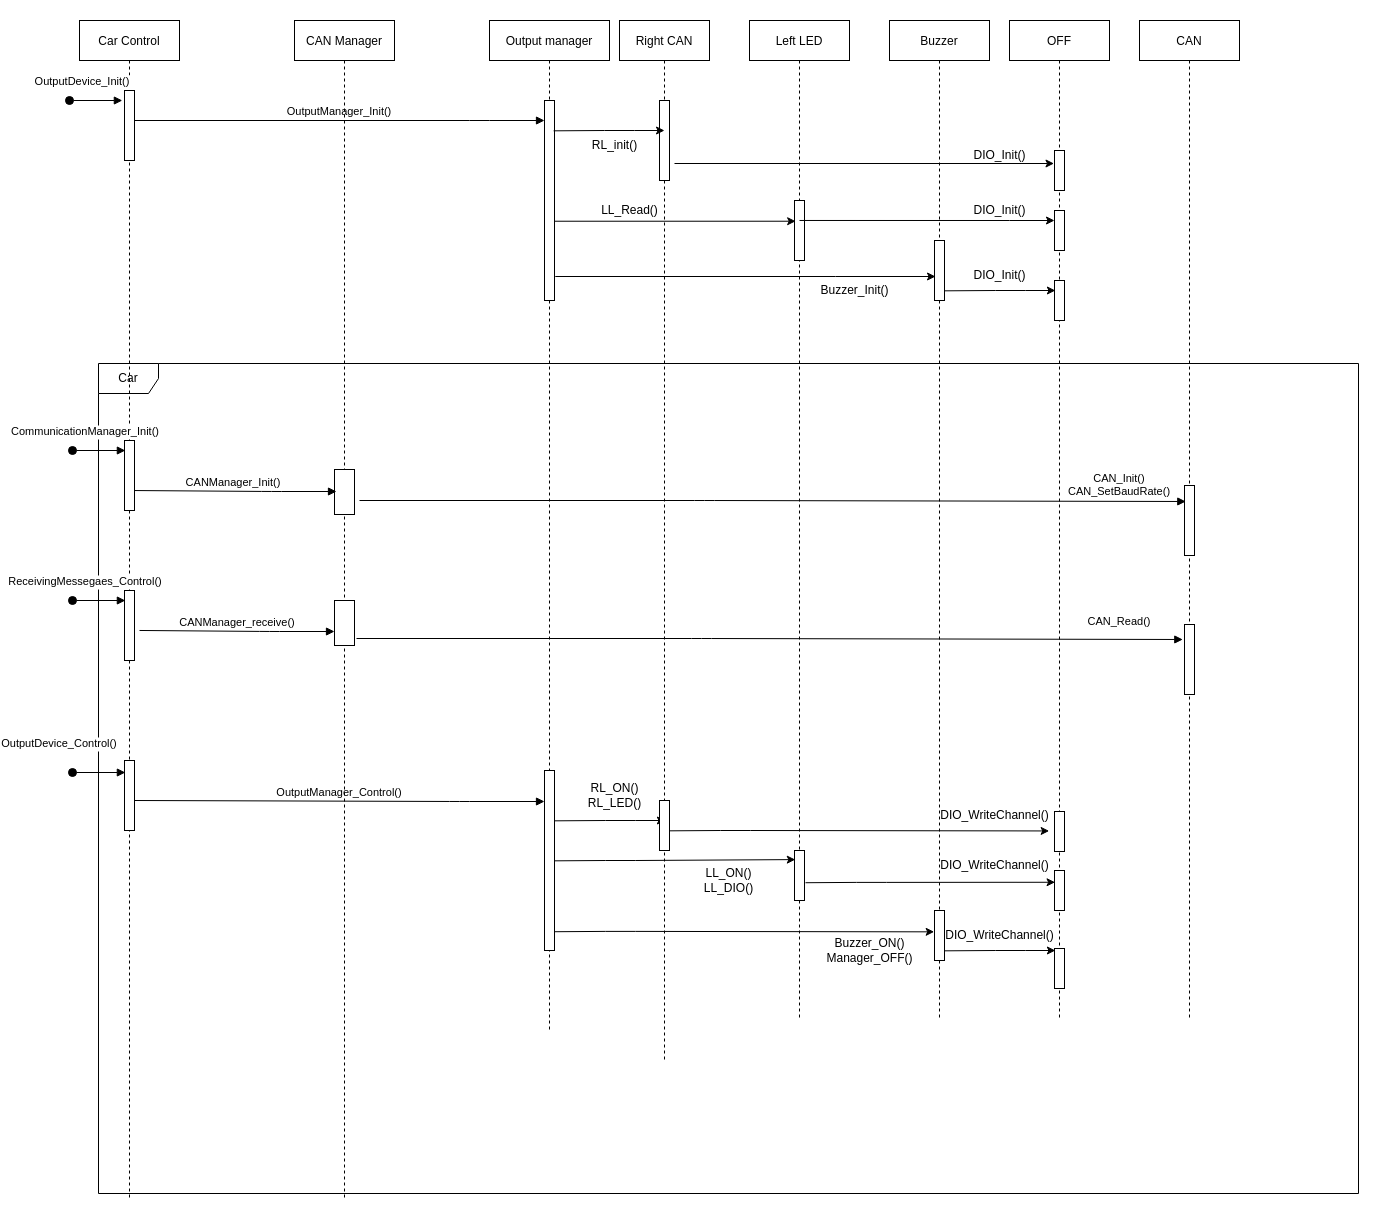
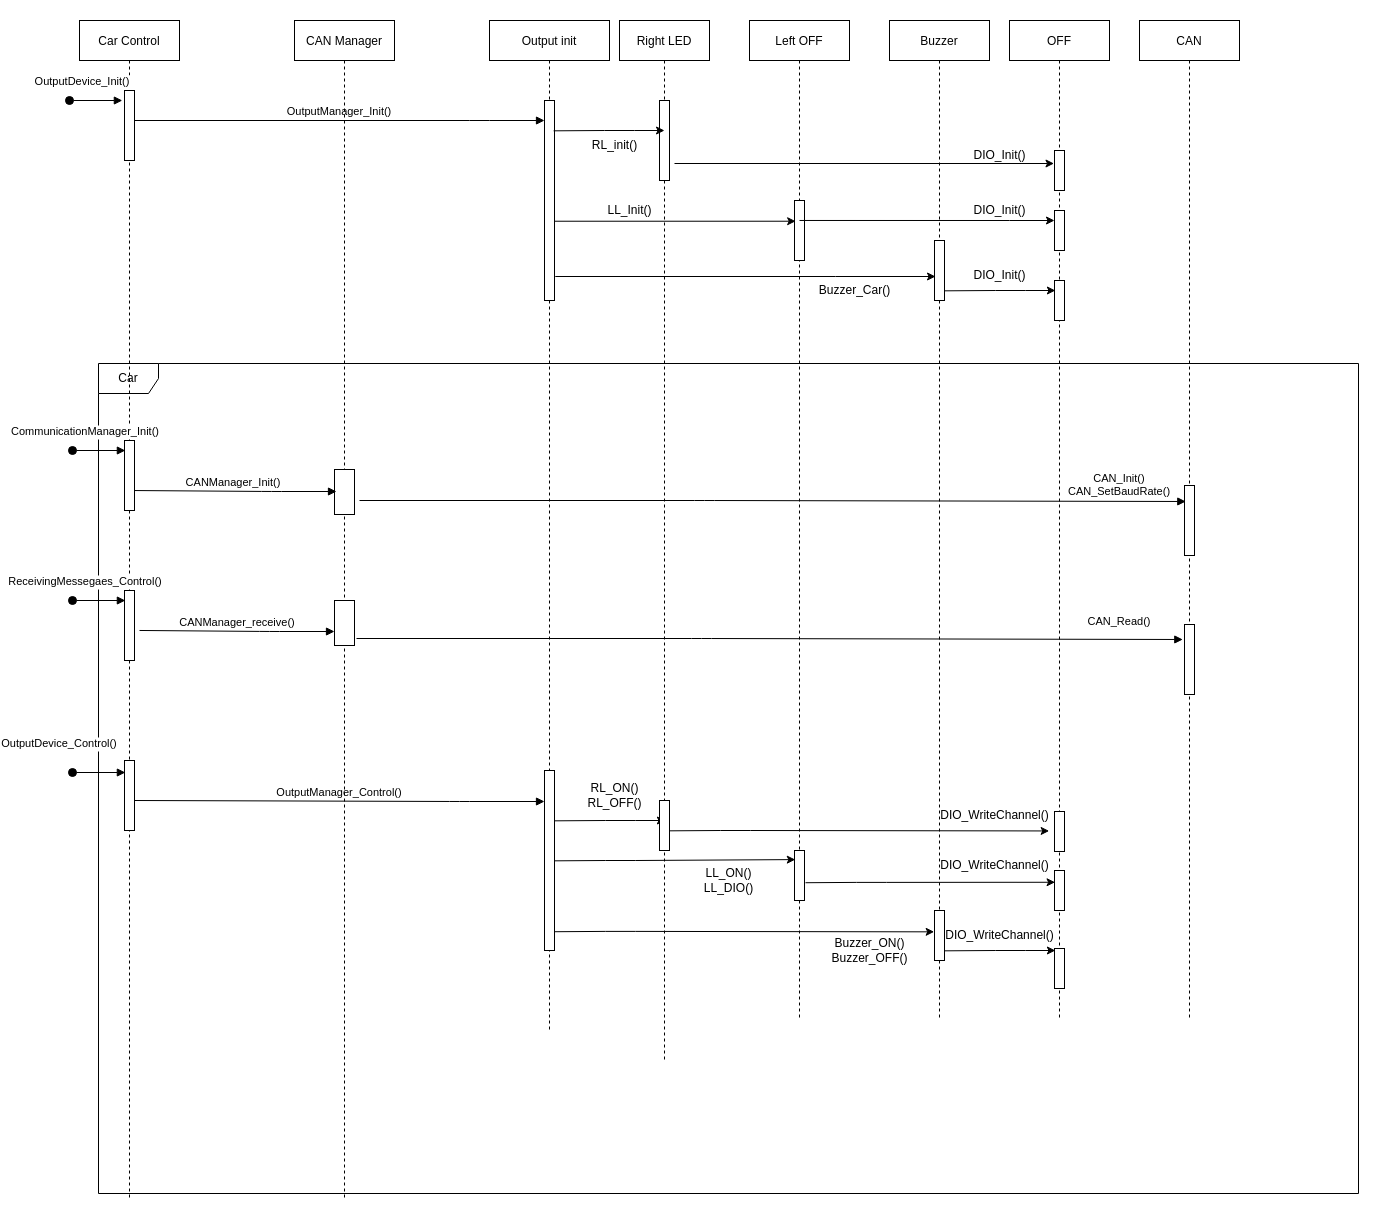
node "Output manager": label "Output manager" -> "Output init"
node "Right CAN": label "Right CAN" -> "Right LED"
node "Left LED": label "Left LED" -> "Left OFF"
node "LL_Read()": label "LL_Read()" -> "LL_Init()"
node "Buzzer_Init()": label "Buzzer_Init()" -> "Buzzer_Car()"
node "RL_ON() RL_LED()": label "RL_ON() RL_LED()" -> "RL_ON() RL_OFF()"
node "Buzzer_ON() Manager_OFF()": label "Buzzer_ON() Manager_OFF()" -> "Buzzer_ON() Buzzer_OFF()"
